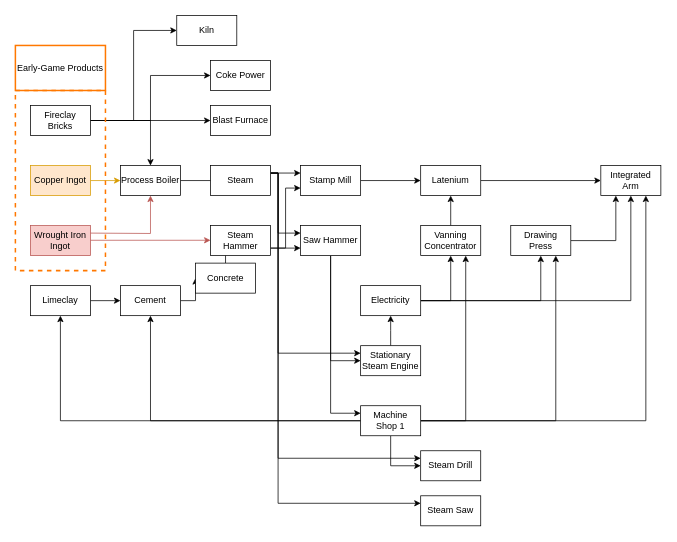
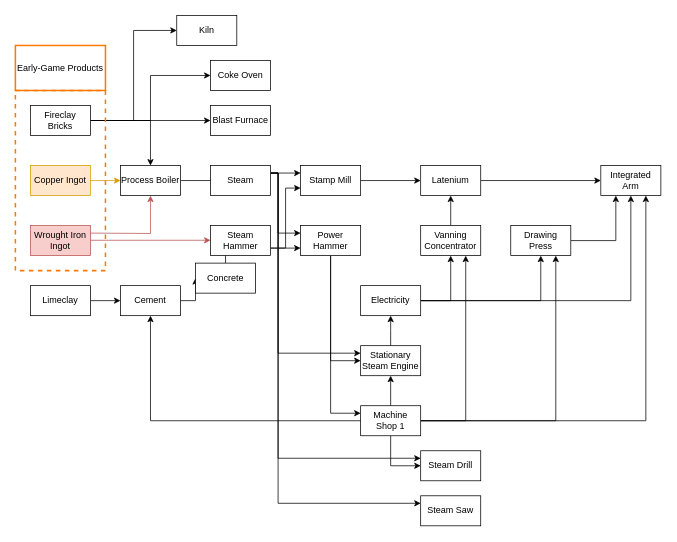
node "Coke Power": label "Coke Power" -> "Coke Oven"
node "Saw Hammer": label "Saw Hammer" -> "Power Hammer"
edge "Machine Shop 1" -> "Limeclay": now "Machine Shop 1" -> "Stationary Steam Engine"
